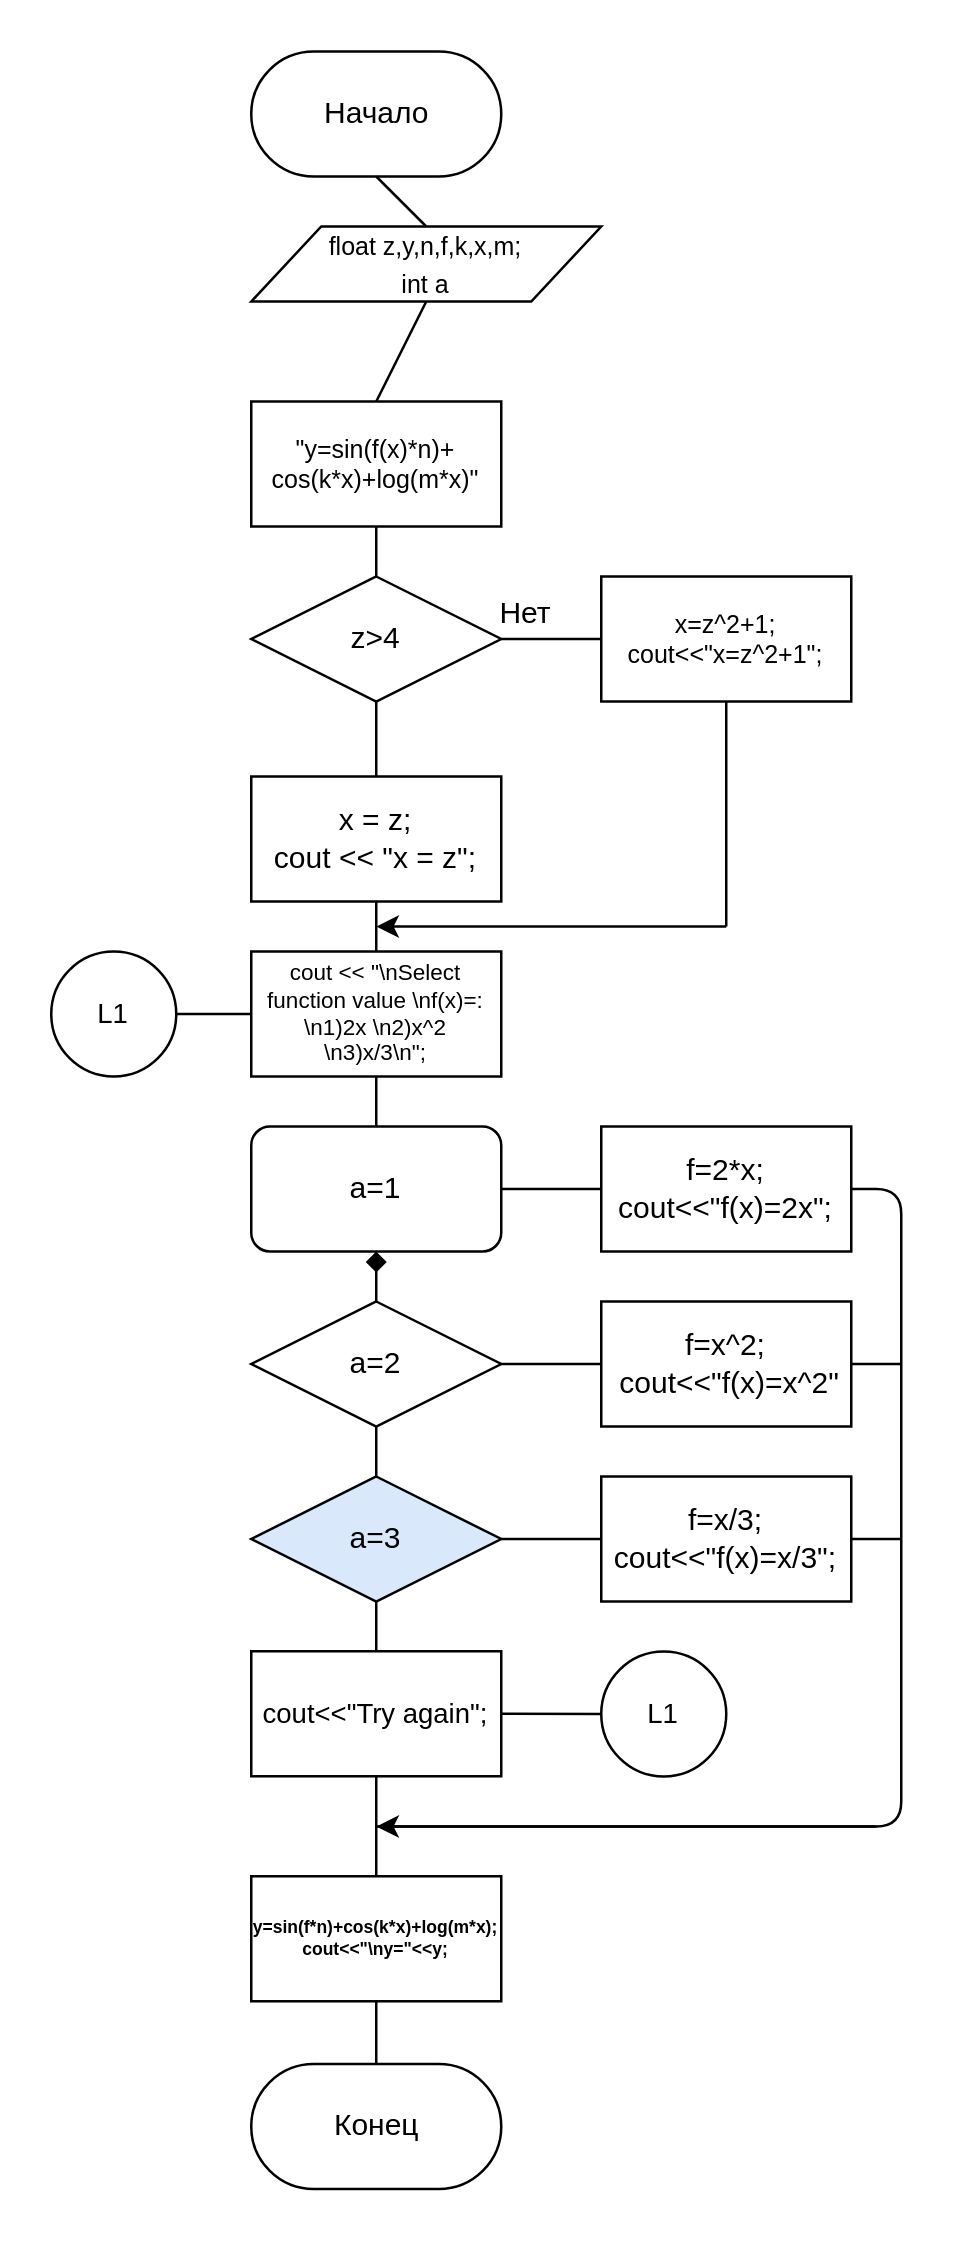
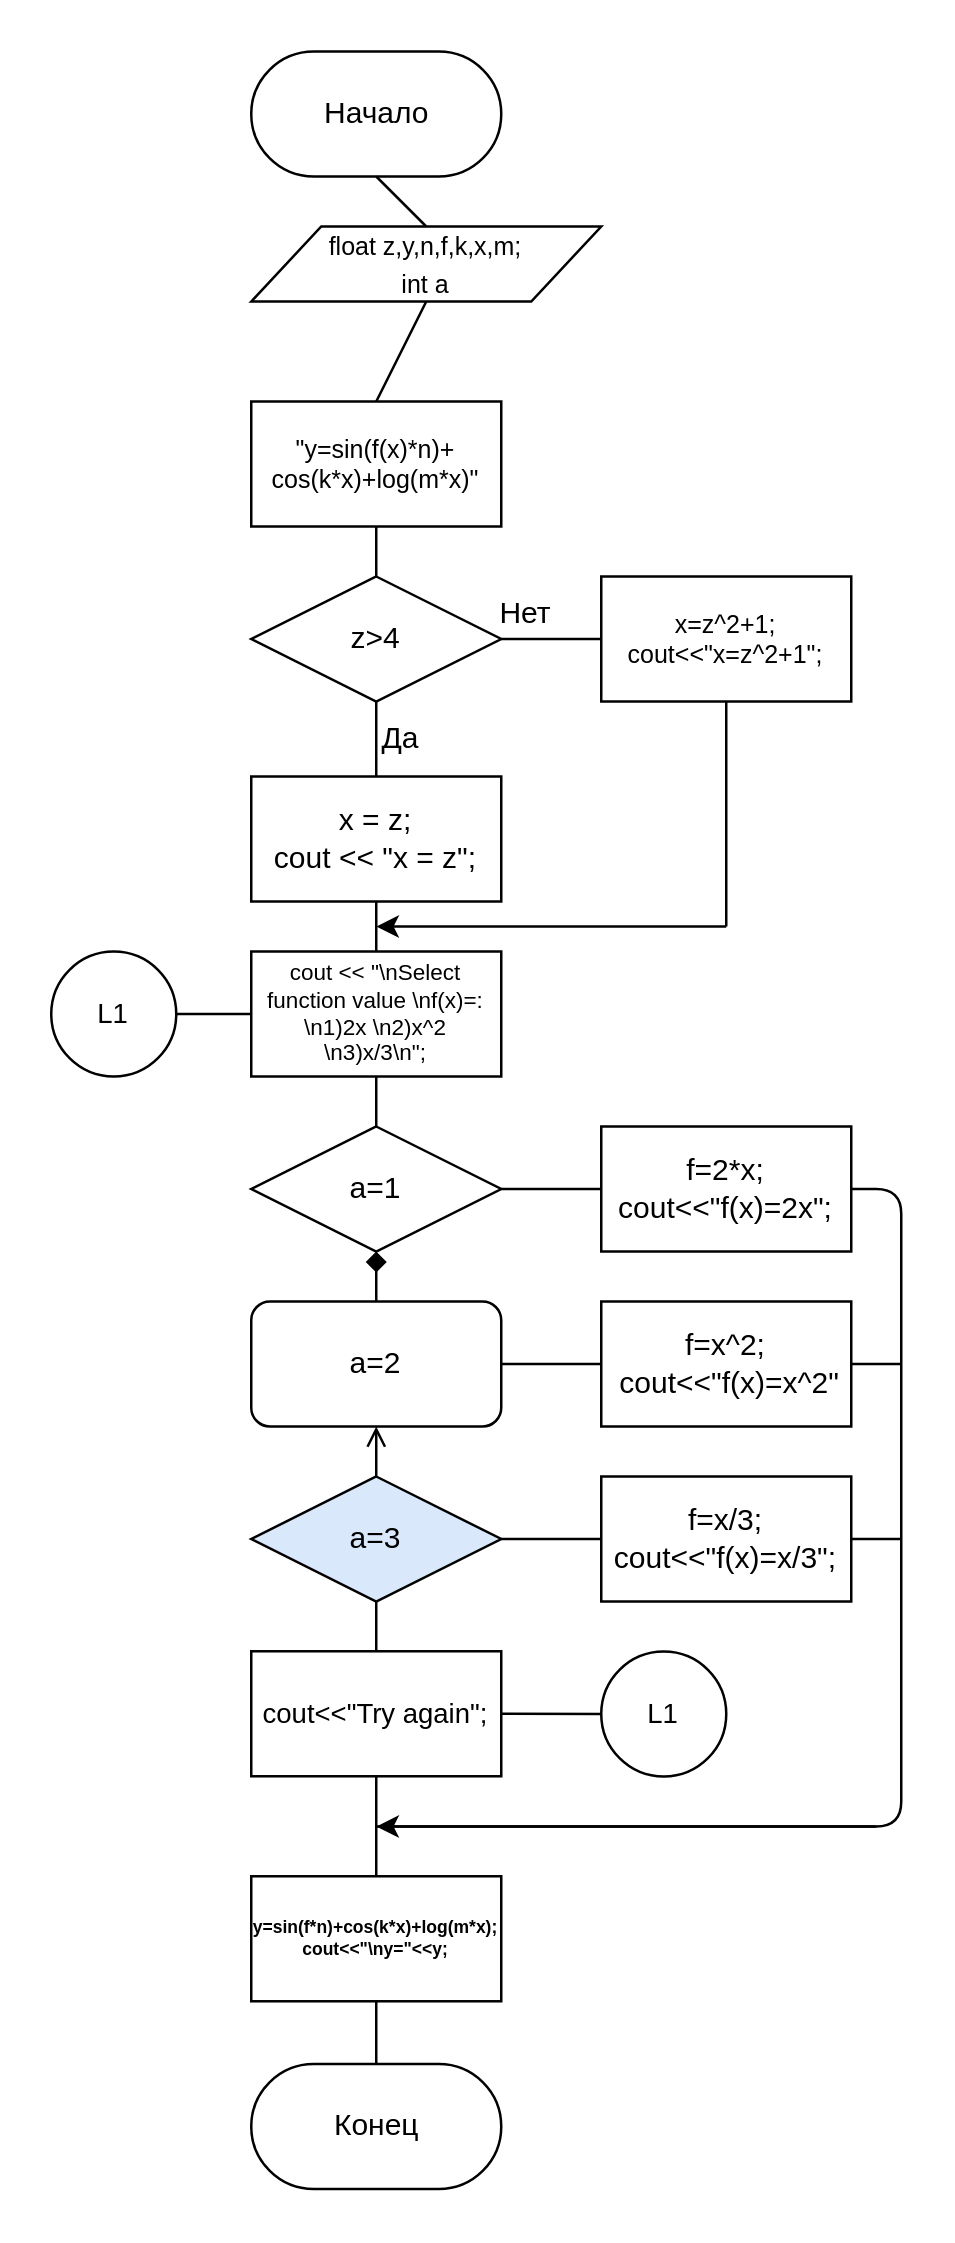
node "Да": added
node "a=1": shape rounded rectangle -> diamond
node "a=2": shape diamond -> rounded rectangle
edge "a=2" -- "a=3": arrowhead none -> open
